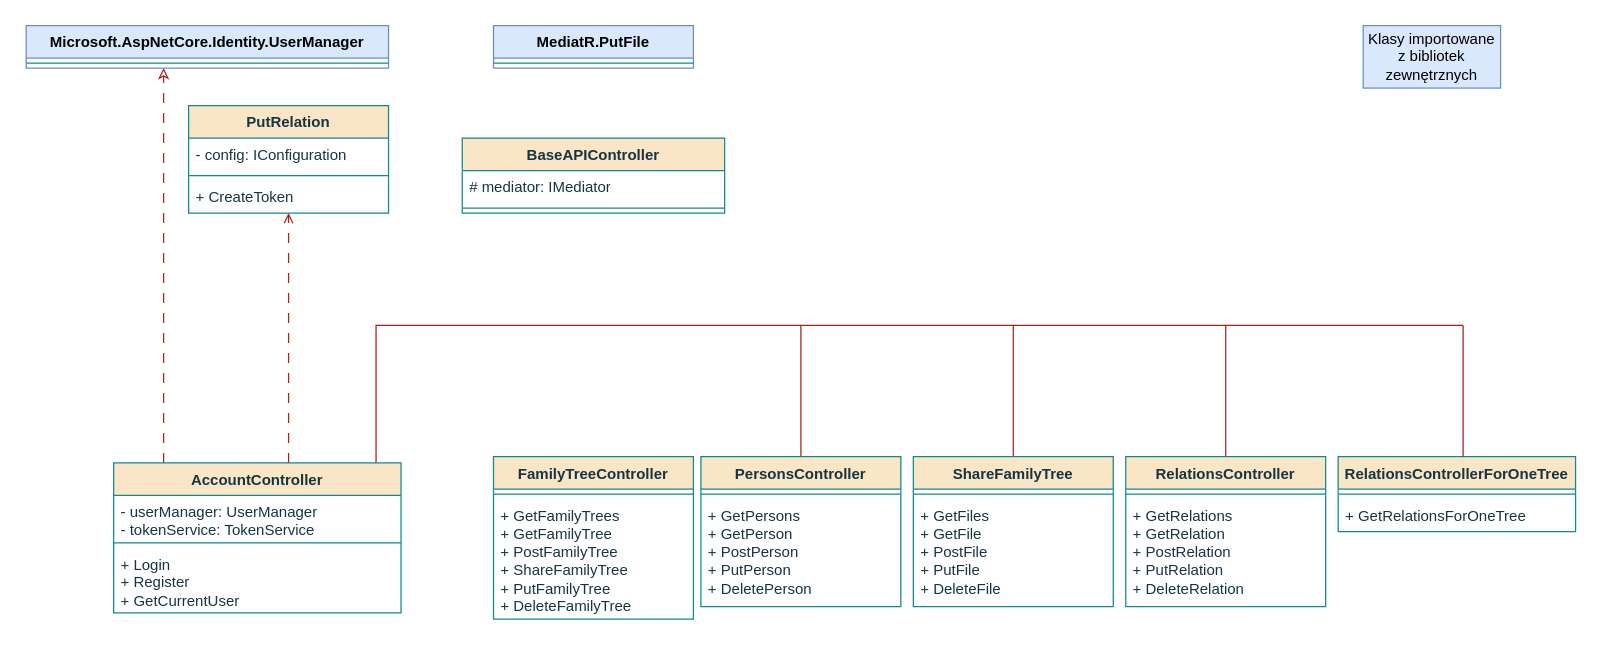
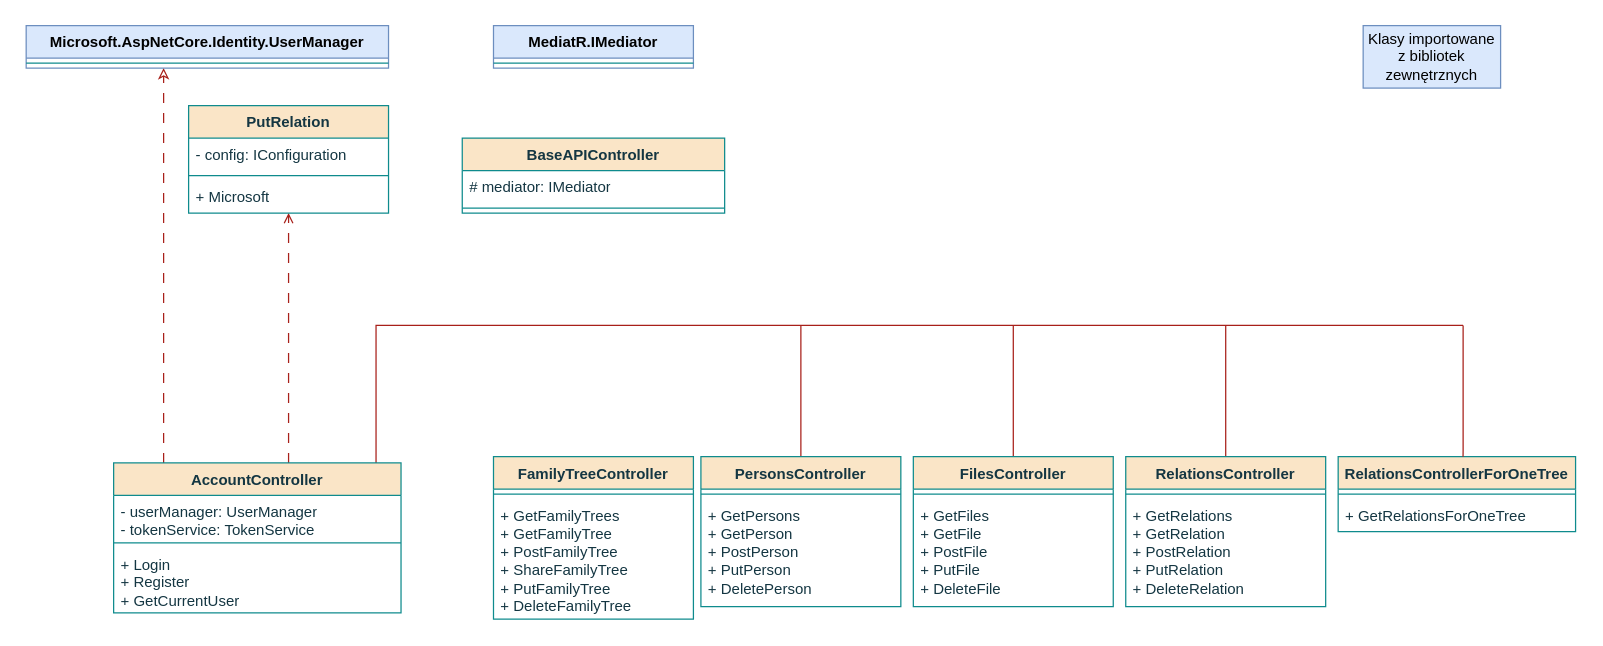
node "MediatR.PutFile": label "MediatR.PutFile" -> "MediatR.IMediator"
node "+ CreateToken": label "+ CreateToken" -> "+ Microsoft"
node "ShareFamilyTree": label "ShareFamilyTree" -> "FilesController"
